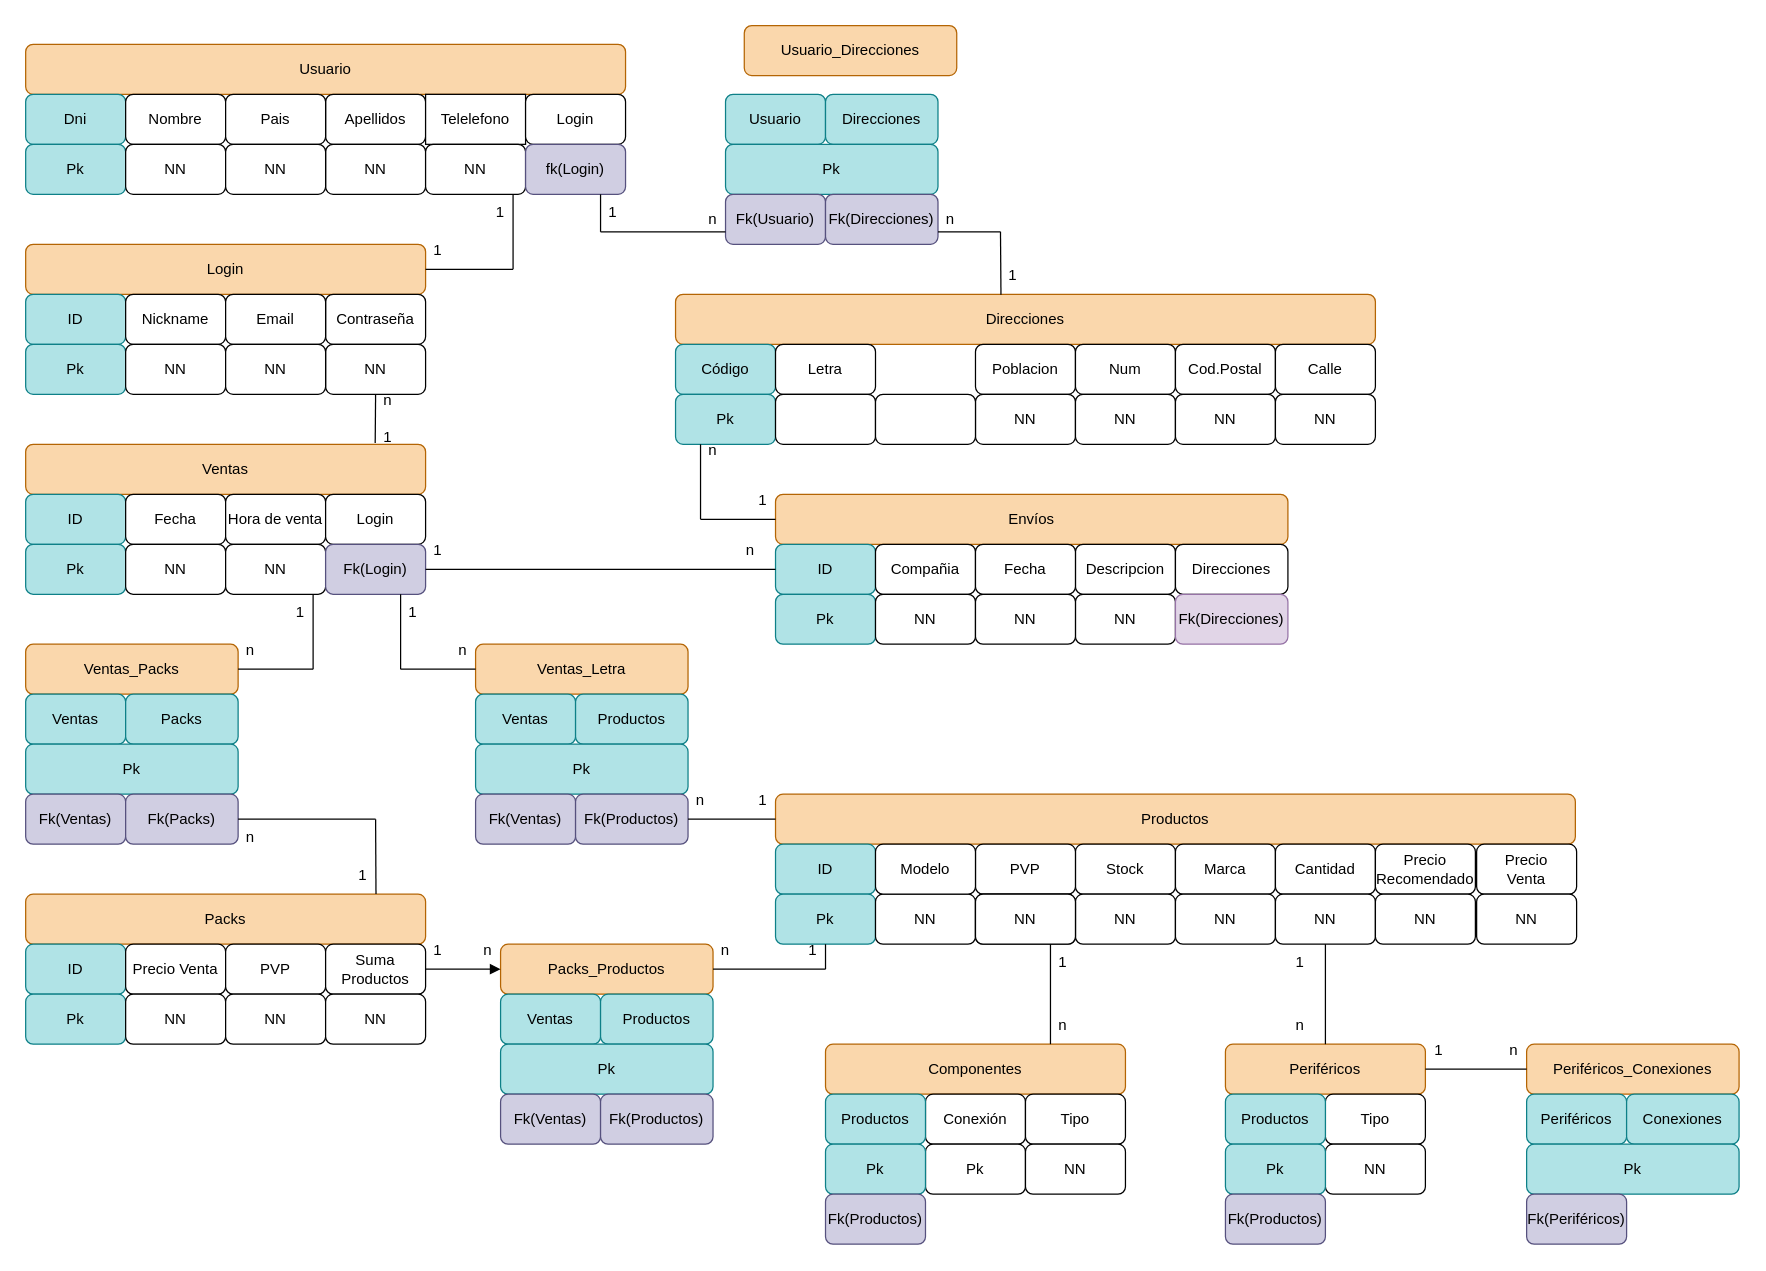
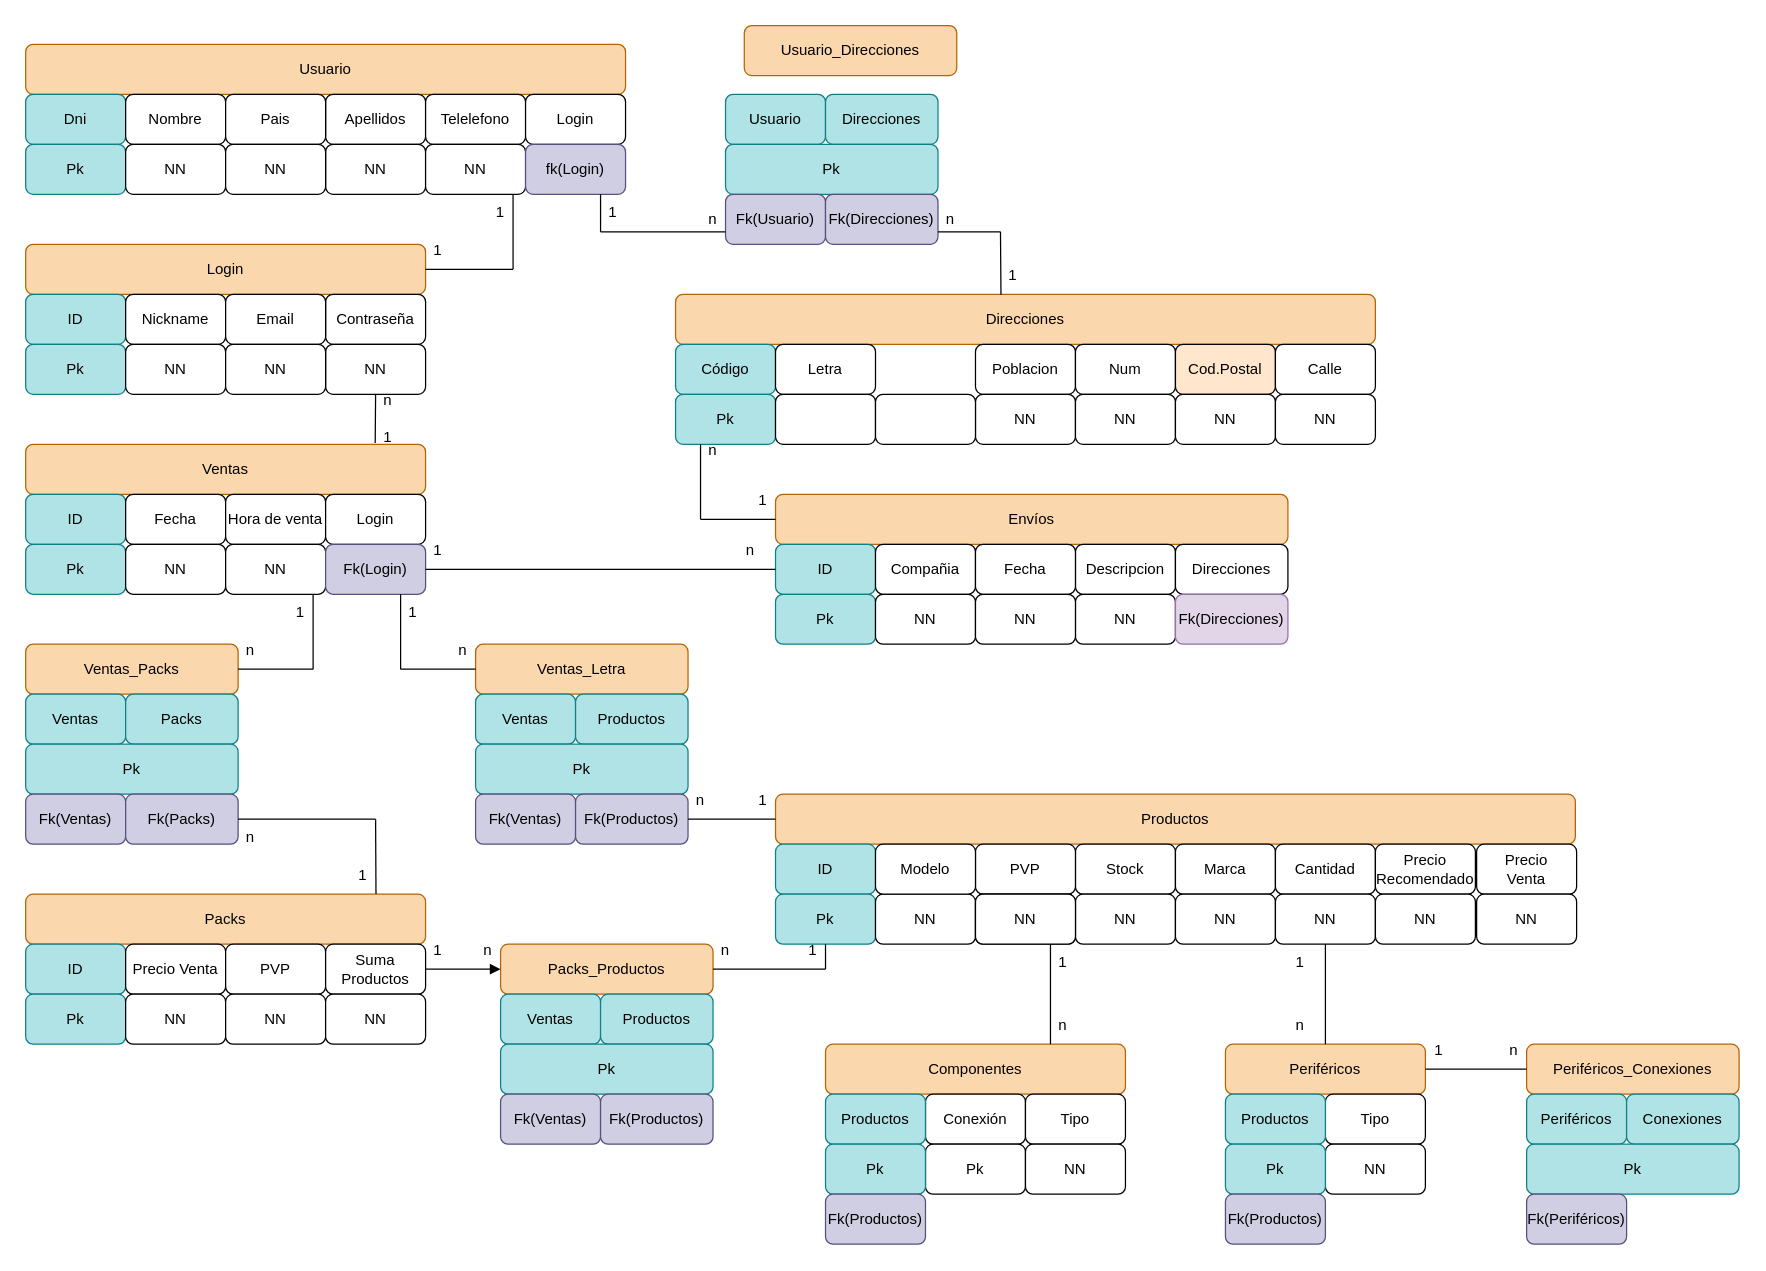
node "Telelefono": shape rectangle -> rounded rectangle
node "Cod.Postal": fillcolor #ffffff -> #ffe6cc
